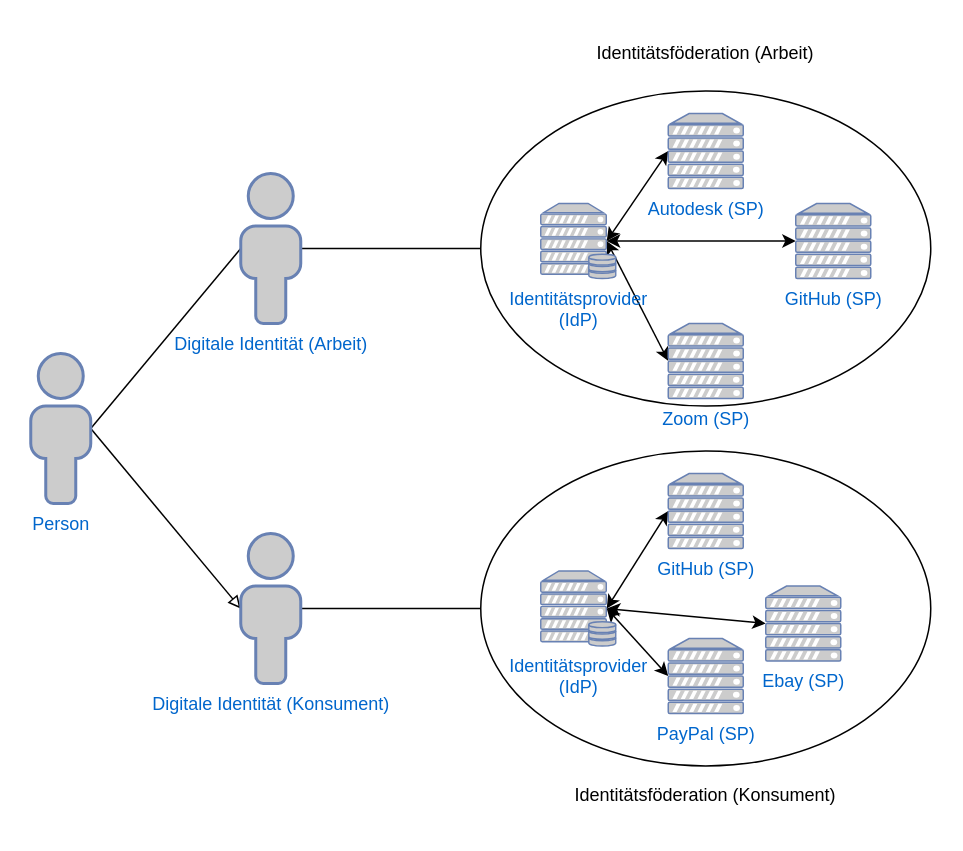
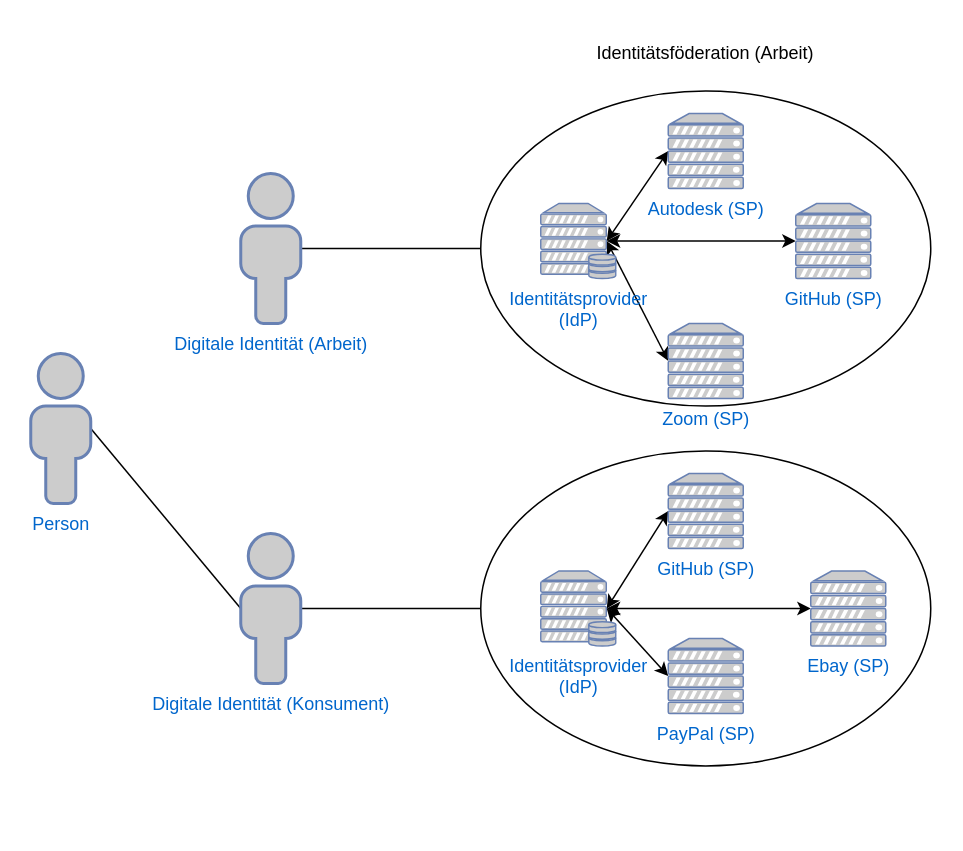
edge "Digitale Identität (Arbeit)" -- "Person": removed
edge "Person" -> "Digitale Identität (Konsument)": arrowhead block -> none
node "Ebay (SP)": moved (803, 623) -> (848, 608)
node "Identitätsföderation (Konsument)": removed
